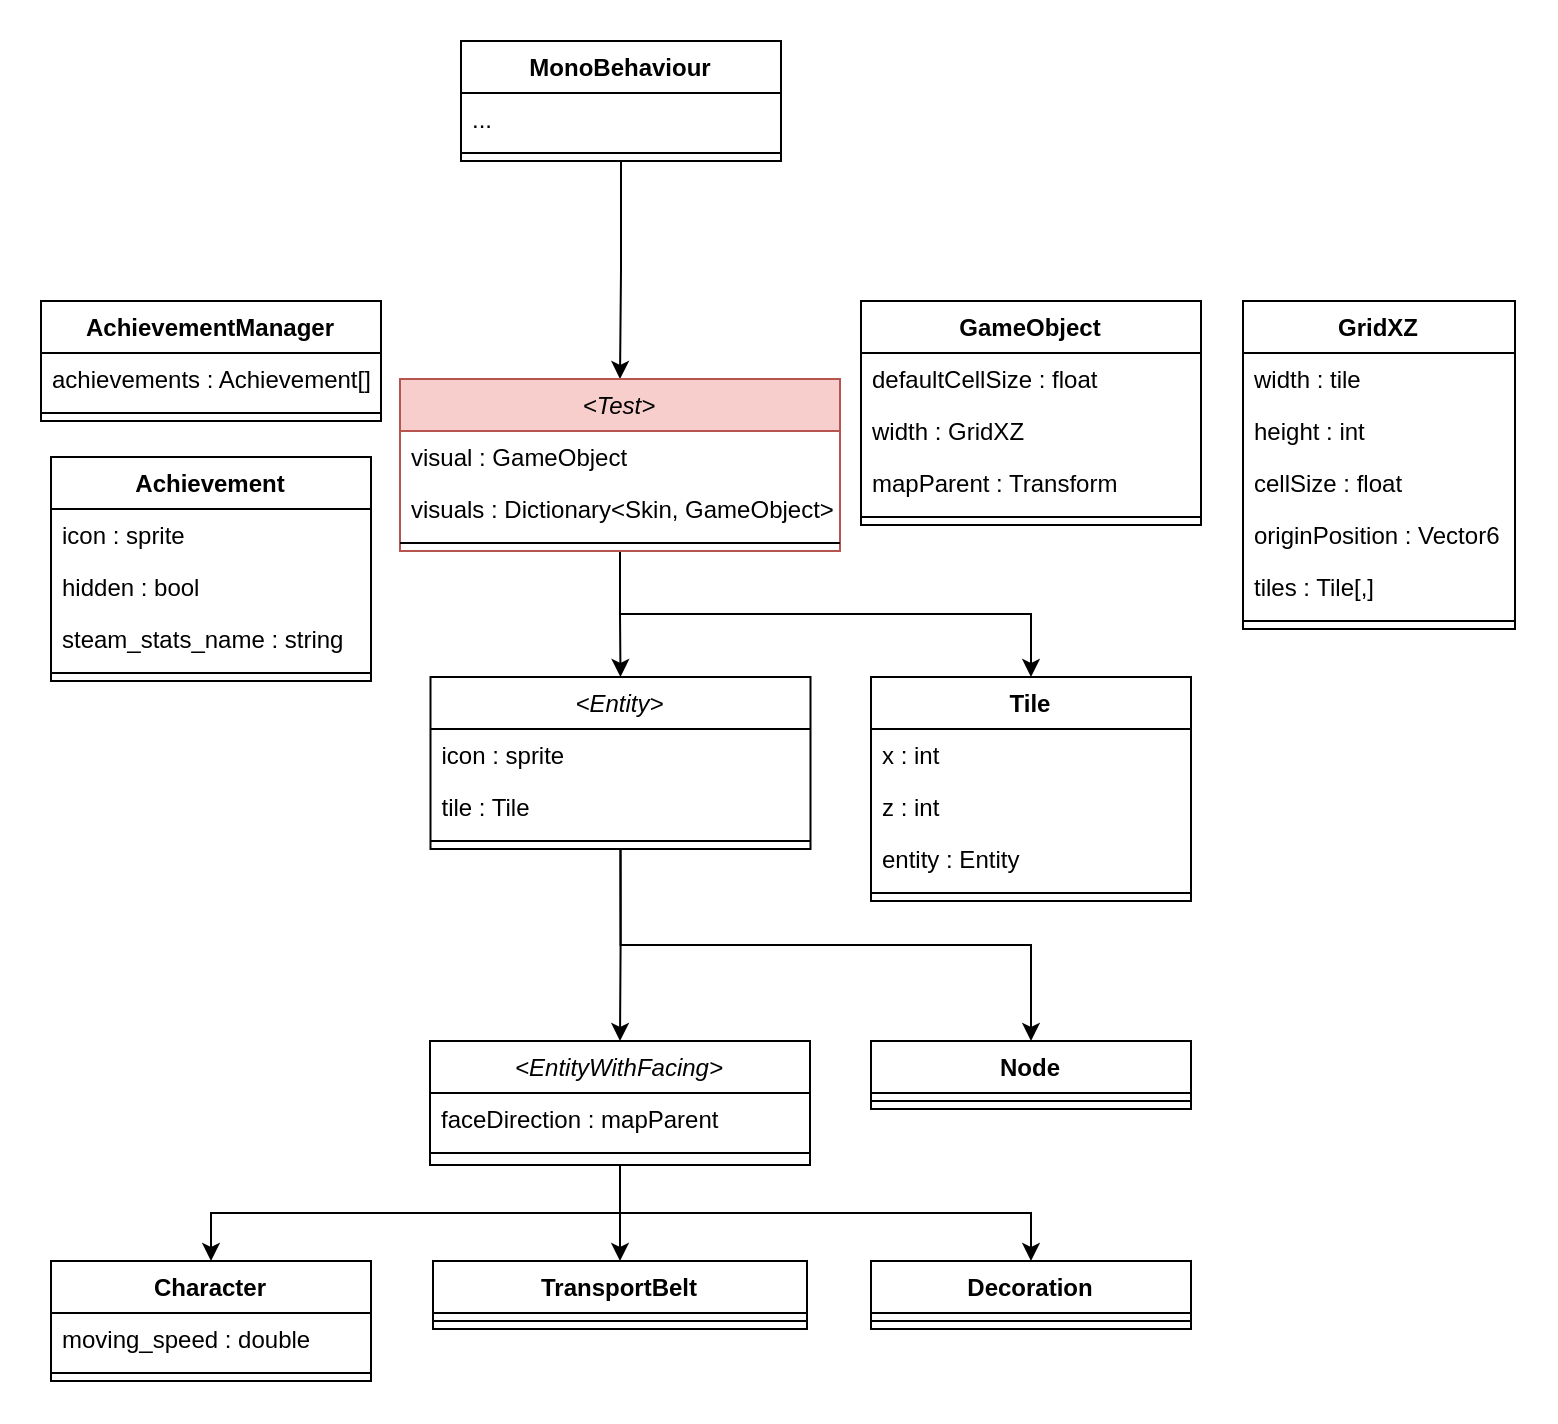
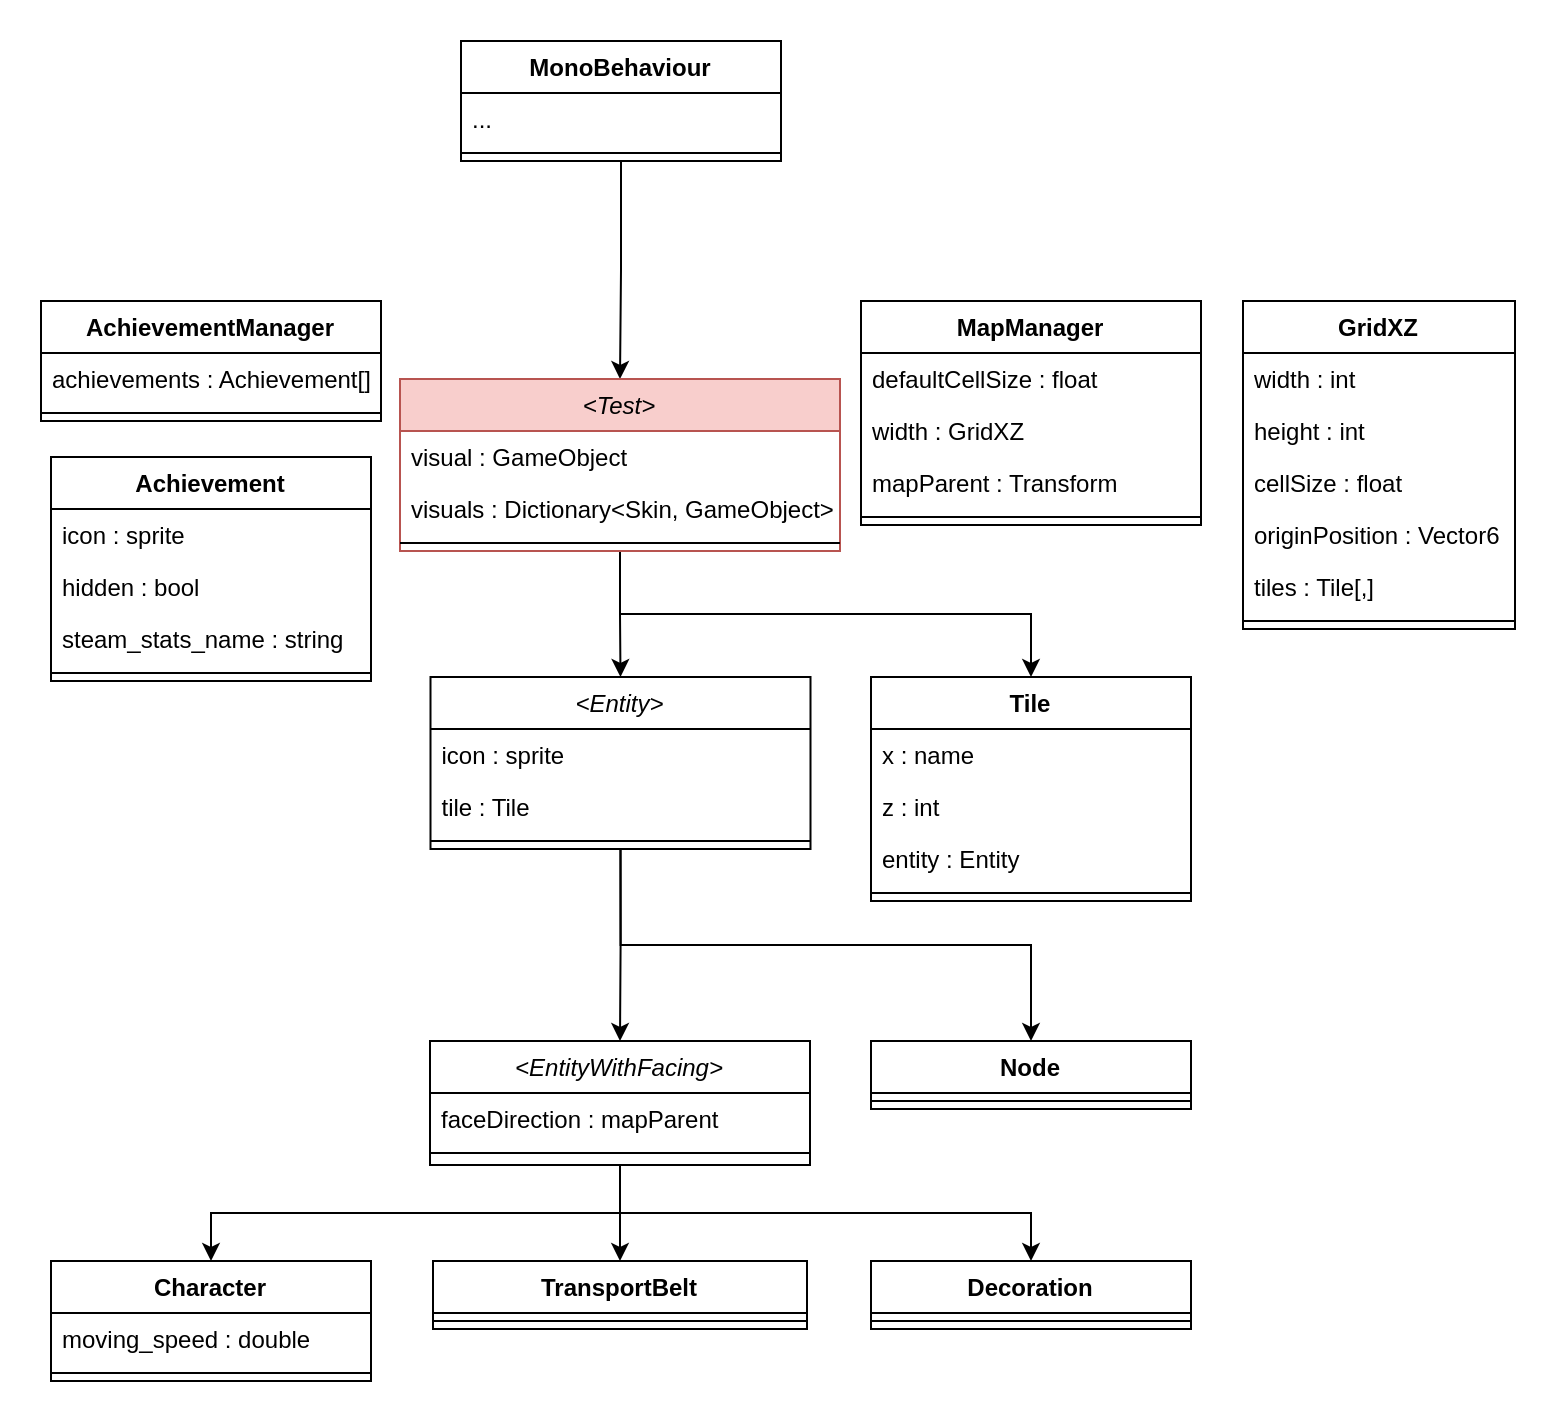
node "GameObject": label "GameObject" -> "MapManager"
node "width : tile": label "width : tile" -> "width : int"
node "x : int": label "x : int" -> "x : name"
